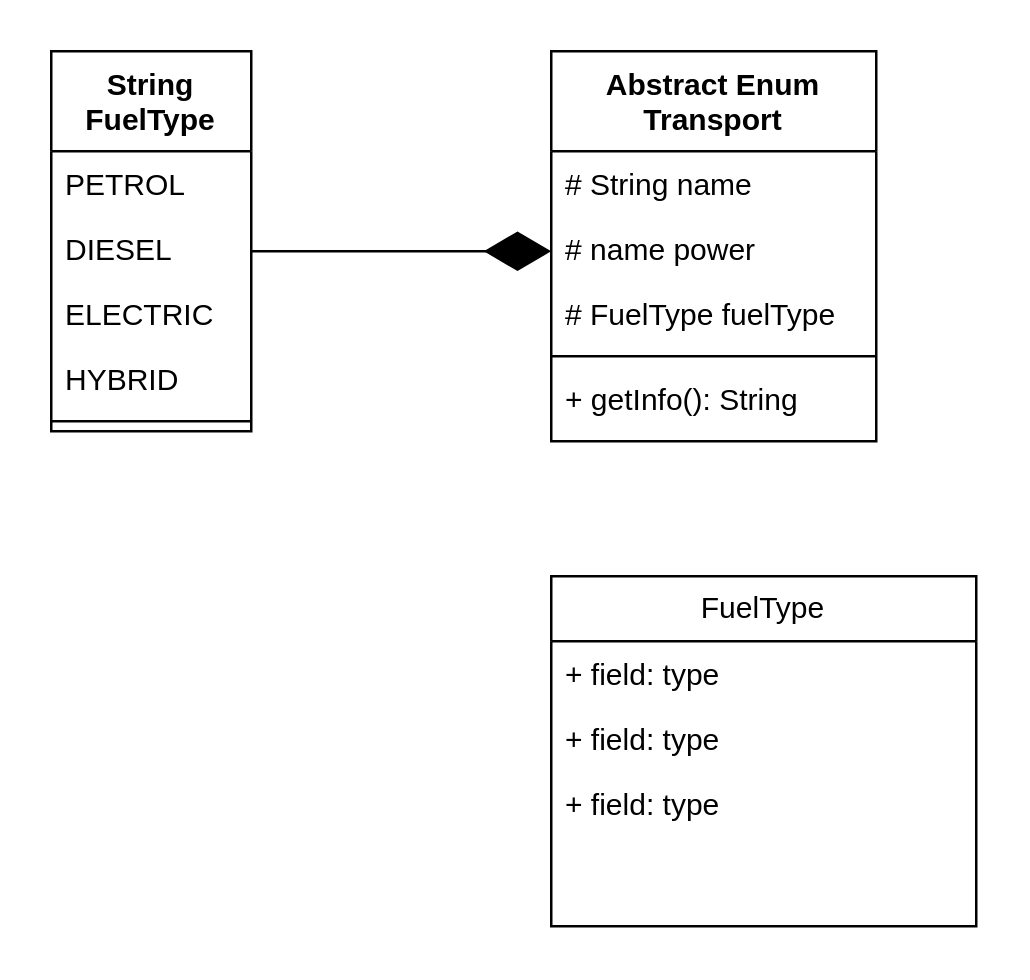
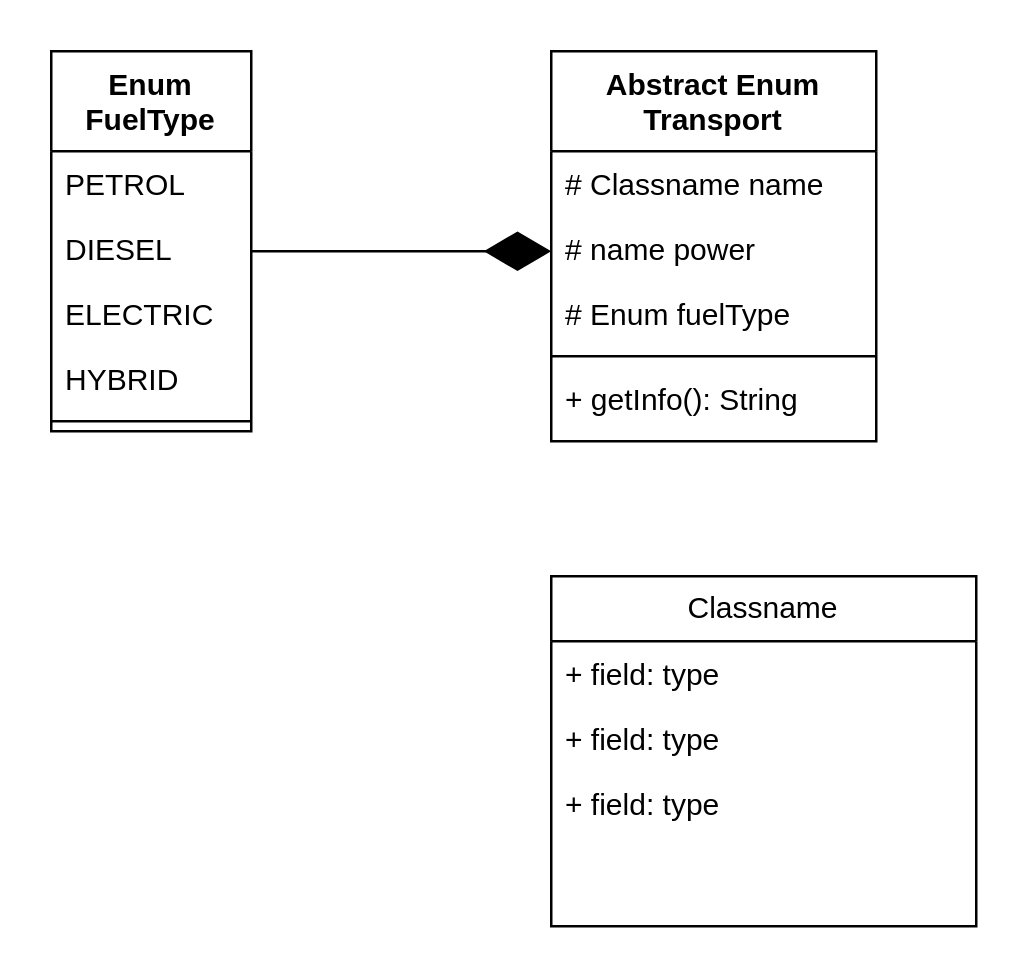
node "String FuelType": label "String FuelType" -> "Enum FuelType"
node "# String name": label "# String name" -> "# Classname name"
node "# FuelType fuelType": label "# FuelType fuelType" -> "# Enum fuelType"
node "FuelType": label "FuelType" -> "Classname"
